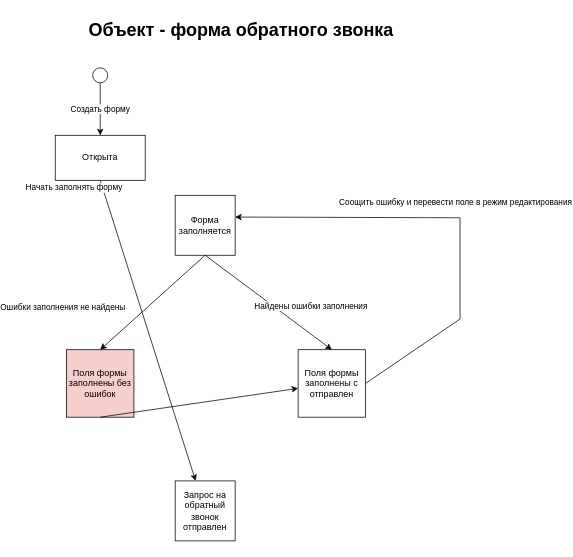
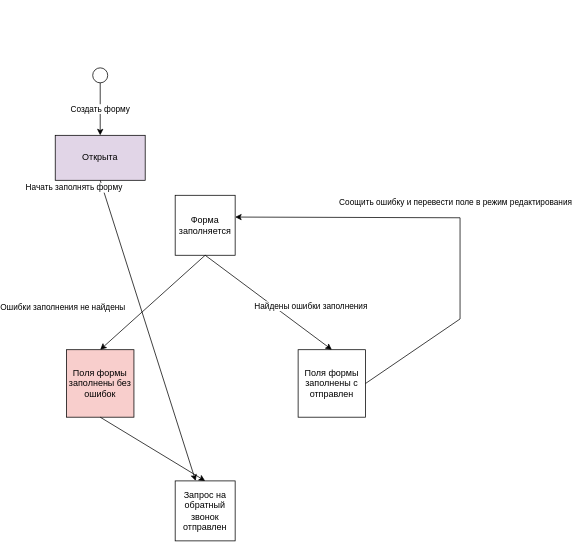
node "Объект - форма обратного звонка": removed
node "Открыта": fillcolor #ffffff -> #e1d5e7
edge "Поля формы заполнены без ошибок" -> "Поля формы заполнены с отправлен": now "Поля формы заполнены без ошибок" -> "Запрос на обратный звонок отправлен"
